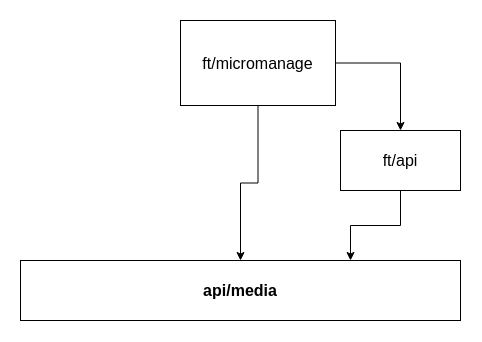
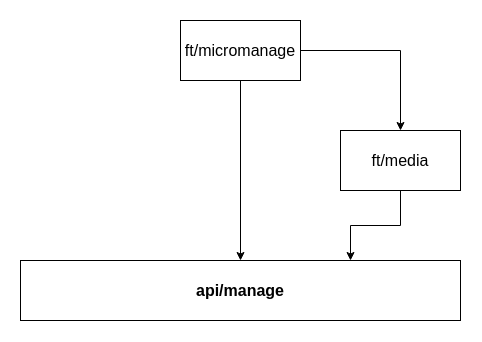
node "ft/micromanage": size 155x85 -> 120x60
node "ft/api": label "ft/api" -> "ft/media"
node "api/media": label "api/media" -> "api/manage"
